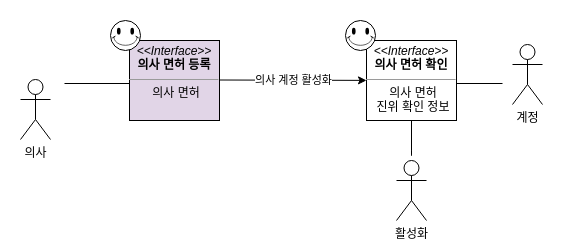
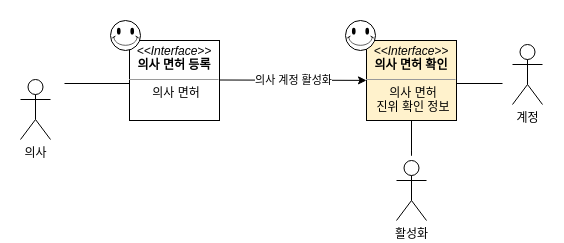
node "<<Interface>> 의사 면허 등록 의사 면허": fillcolor #e1d5e7 -> #ffffff
node "<<Interface>> 의사 면허 확인 의사 면허 진위 확인 정보": fillcolor #ffffff -> #fff2cc
